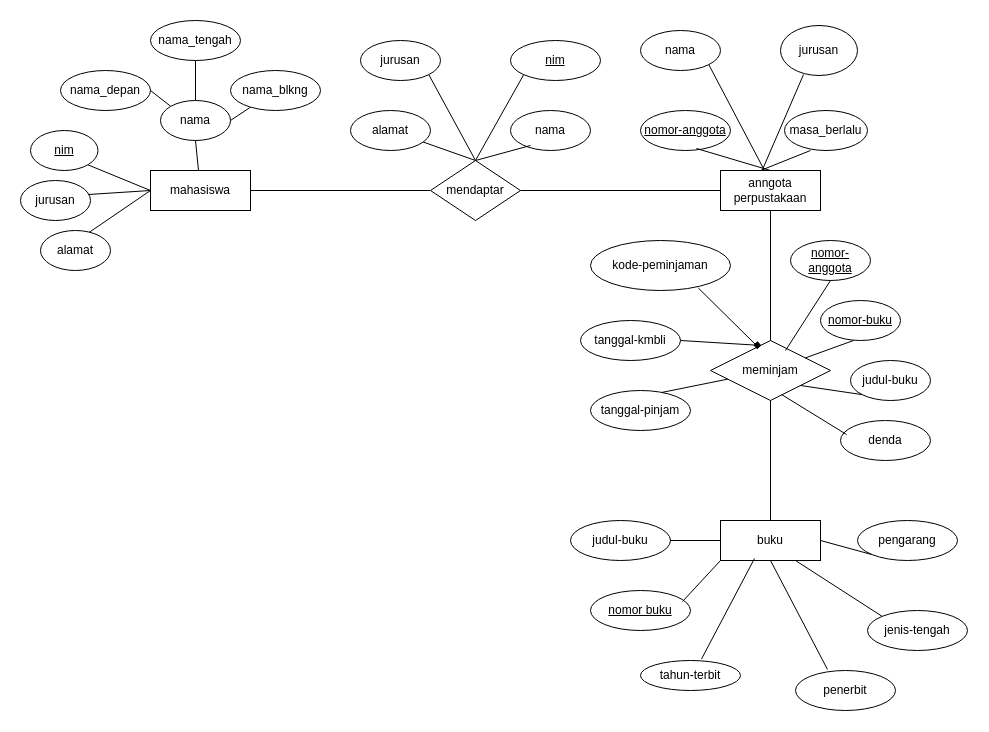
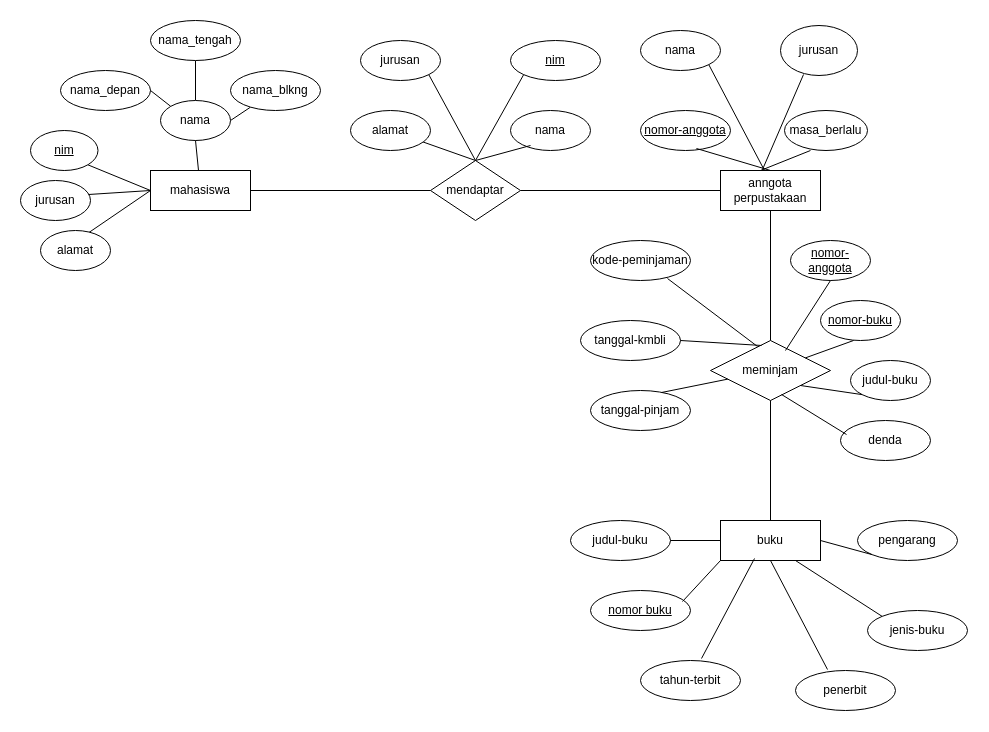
node "kode-peminjaman": size 140x50 -> 100x40
edge "tanggal-kmbli" -> "meminjam": arrowhead diamond -> none
node "jenis-tengah": label "jenis-tengah" -> "jenis-buku"
node "tahun-terbit": size 100x30 -> 100x40
